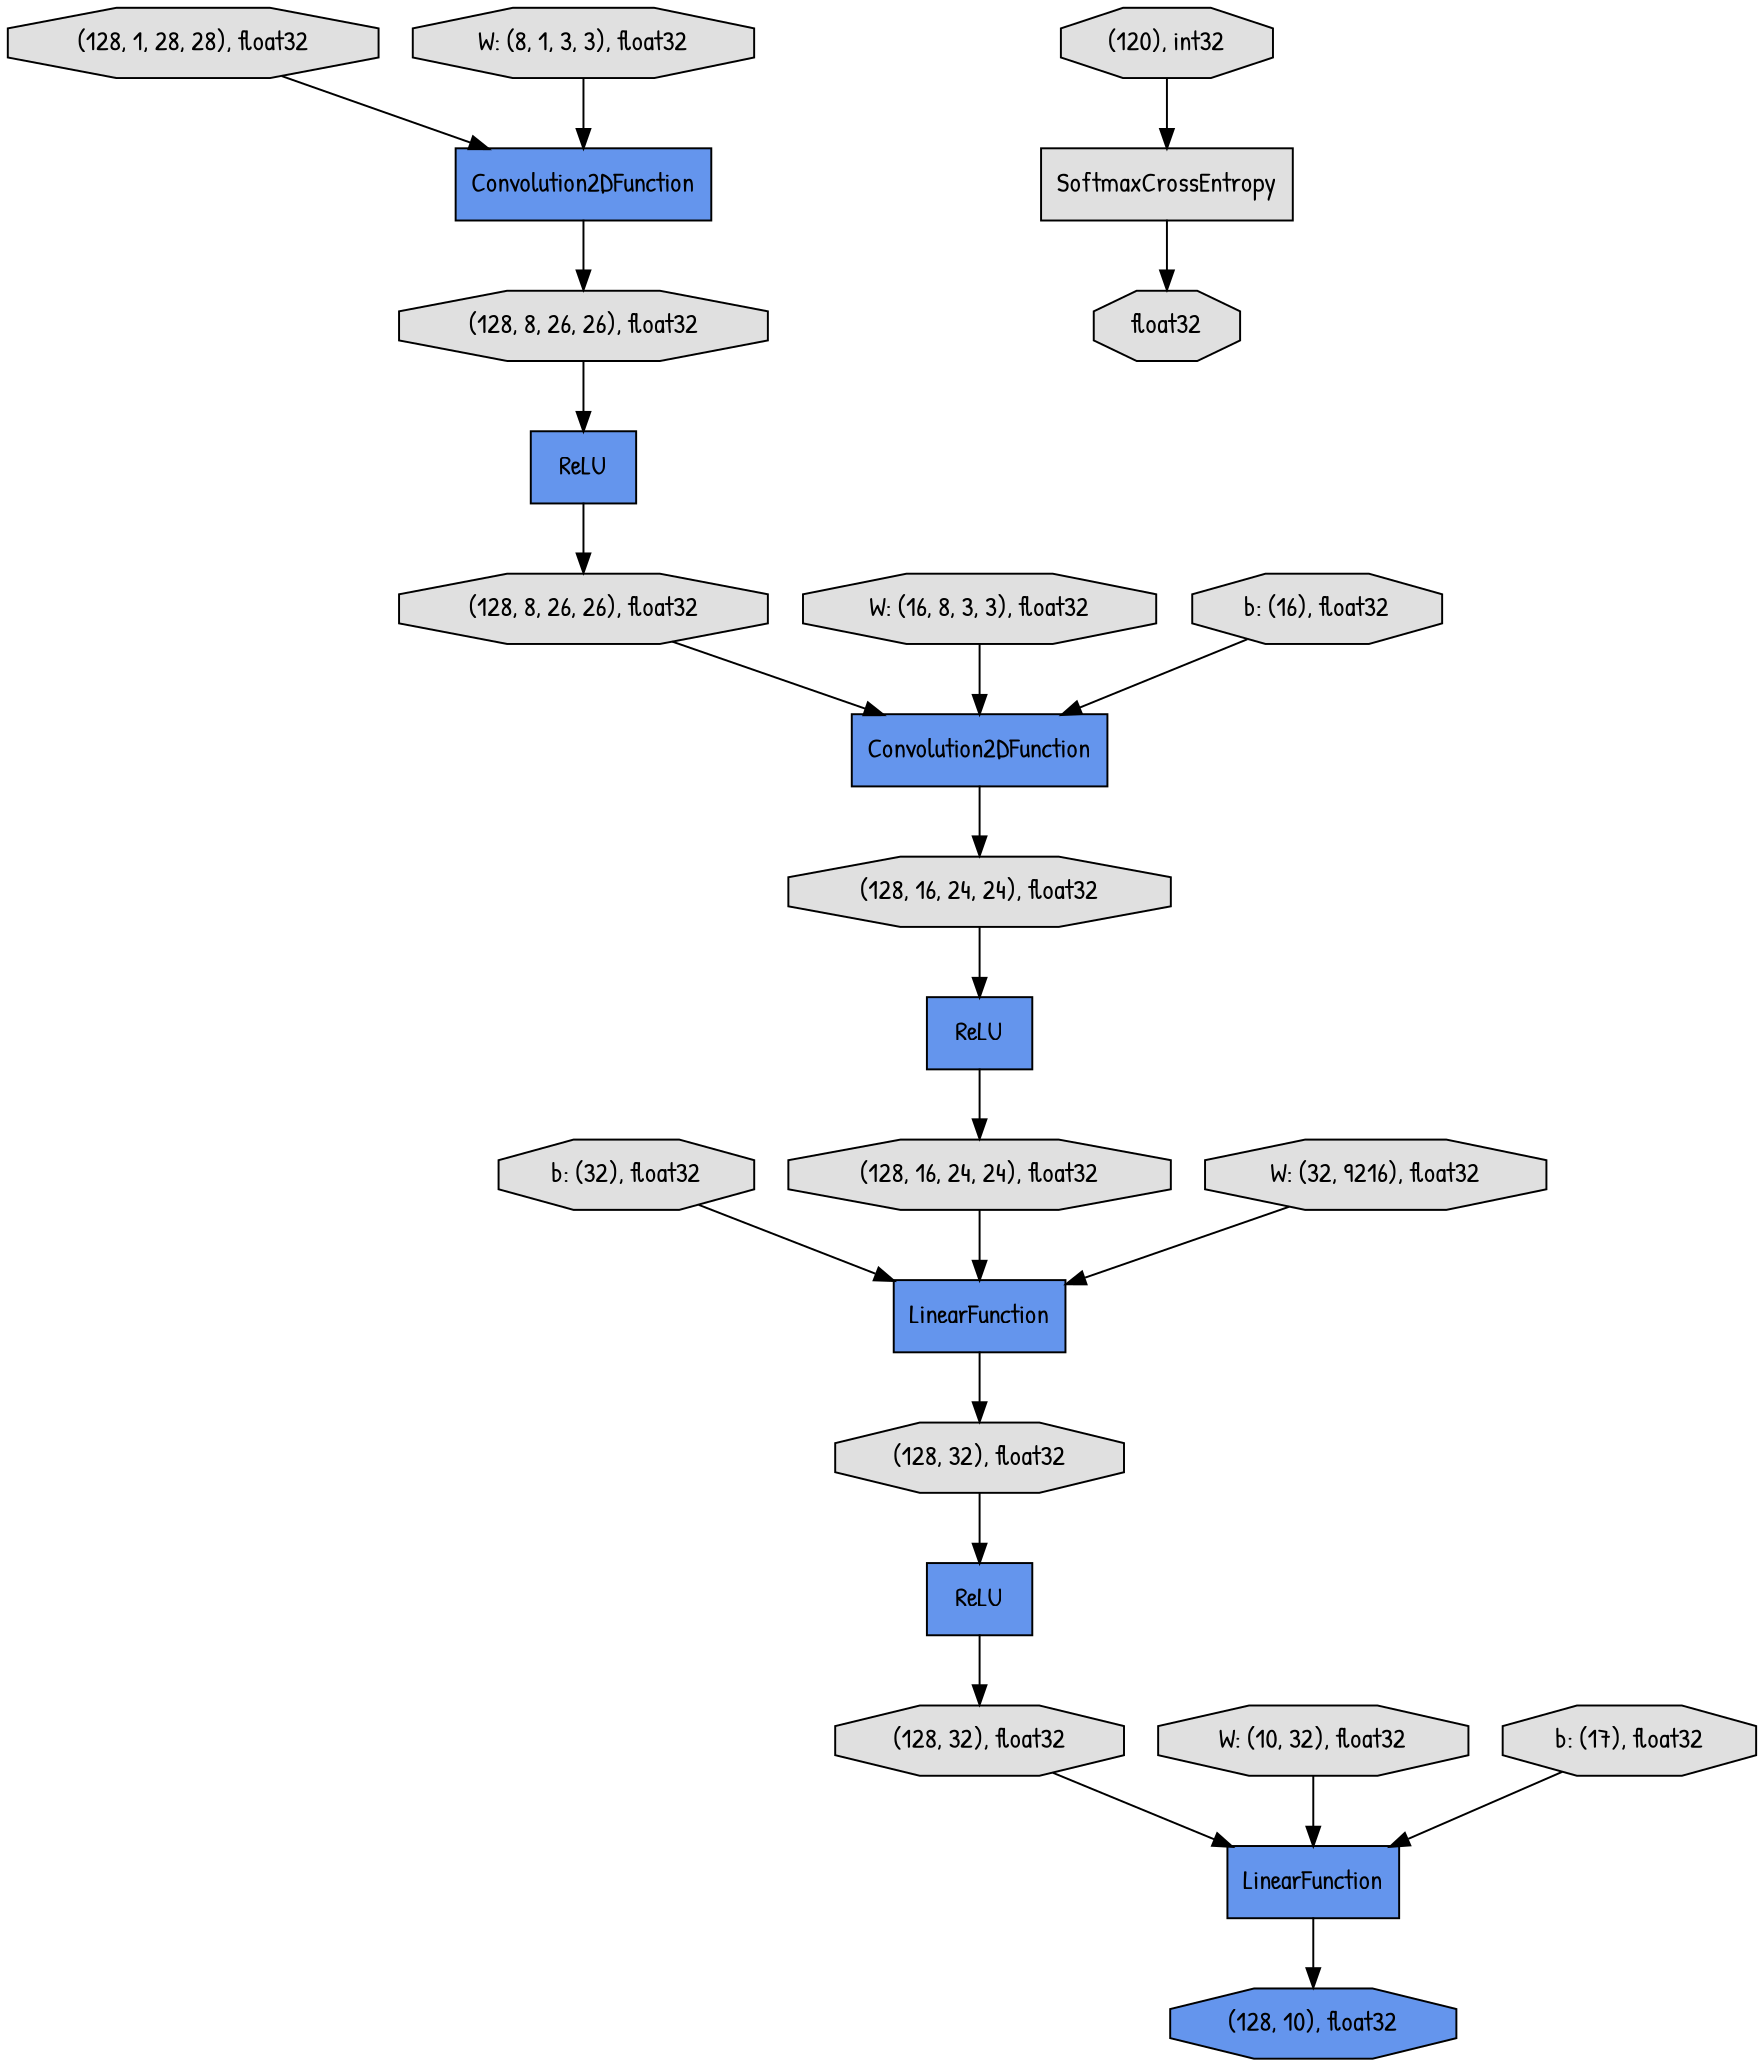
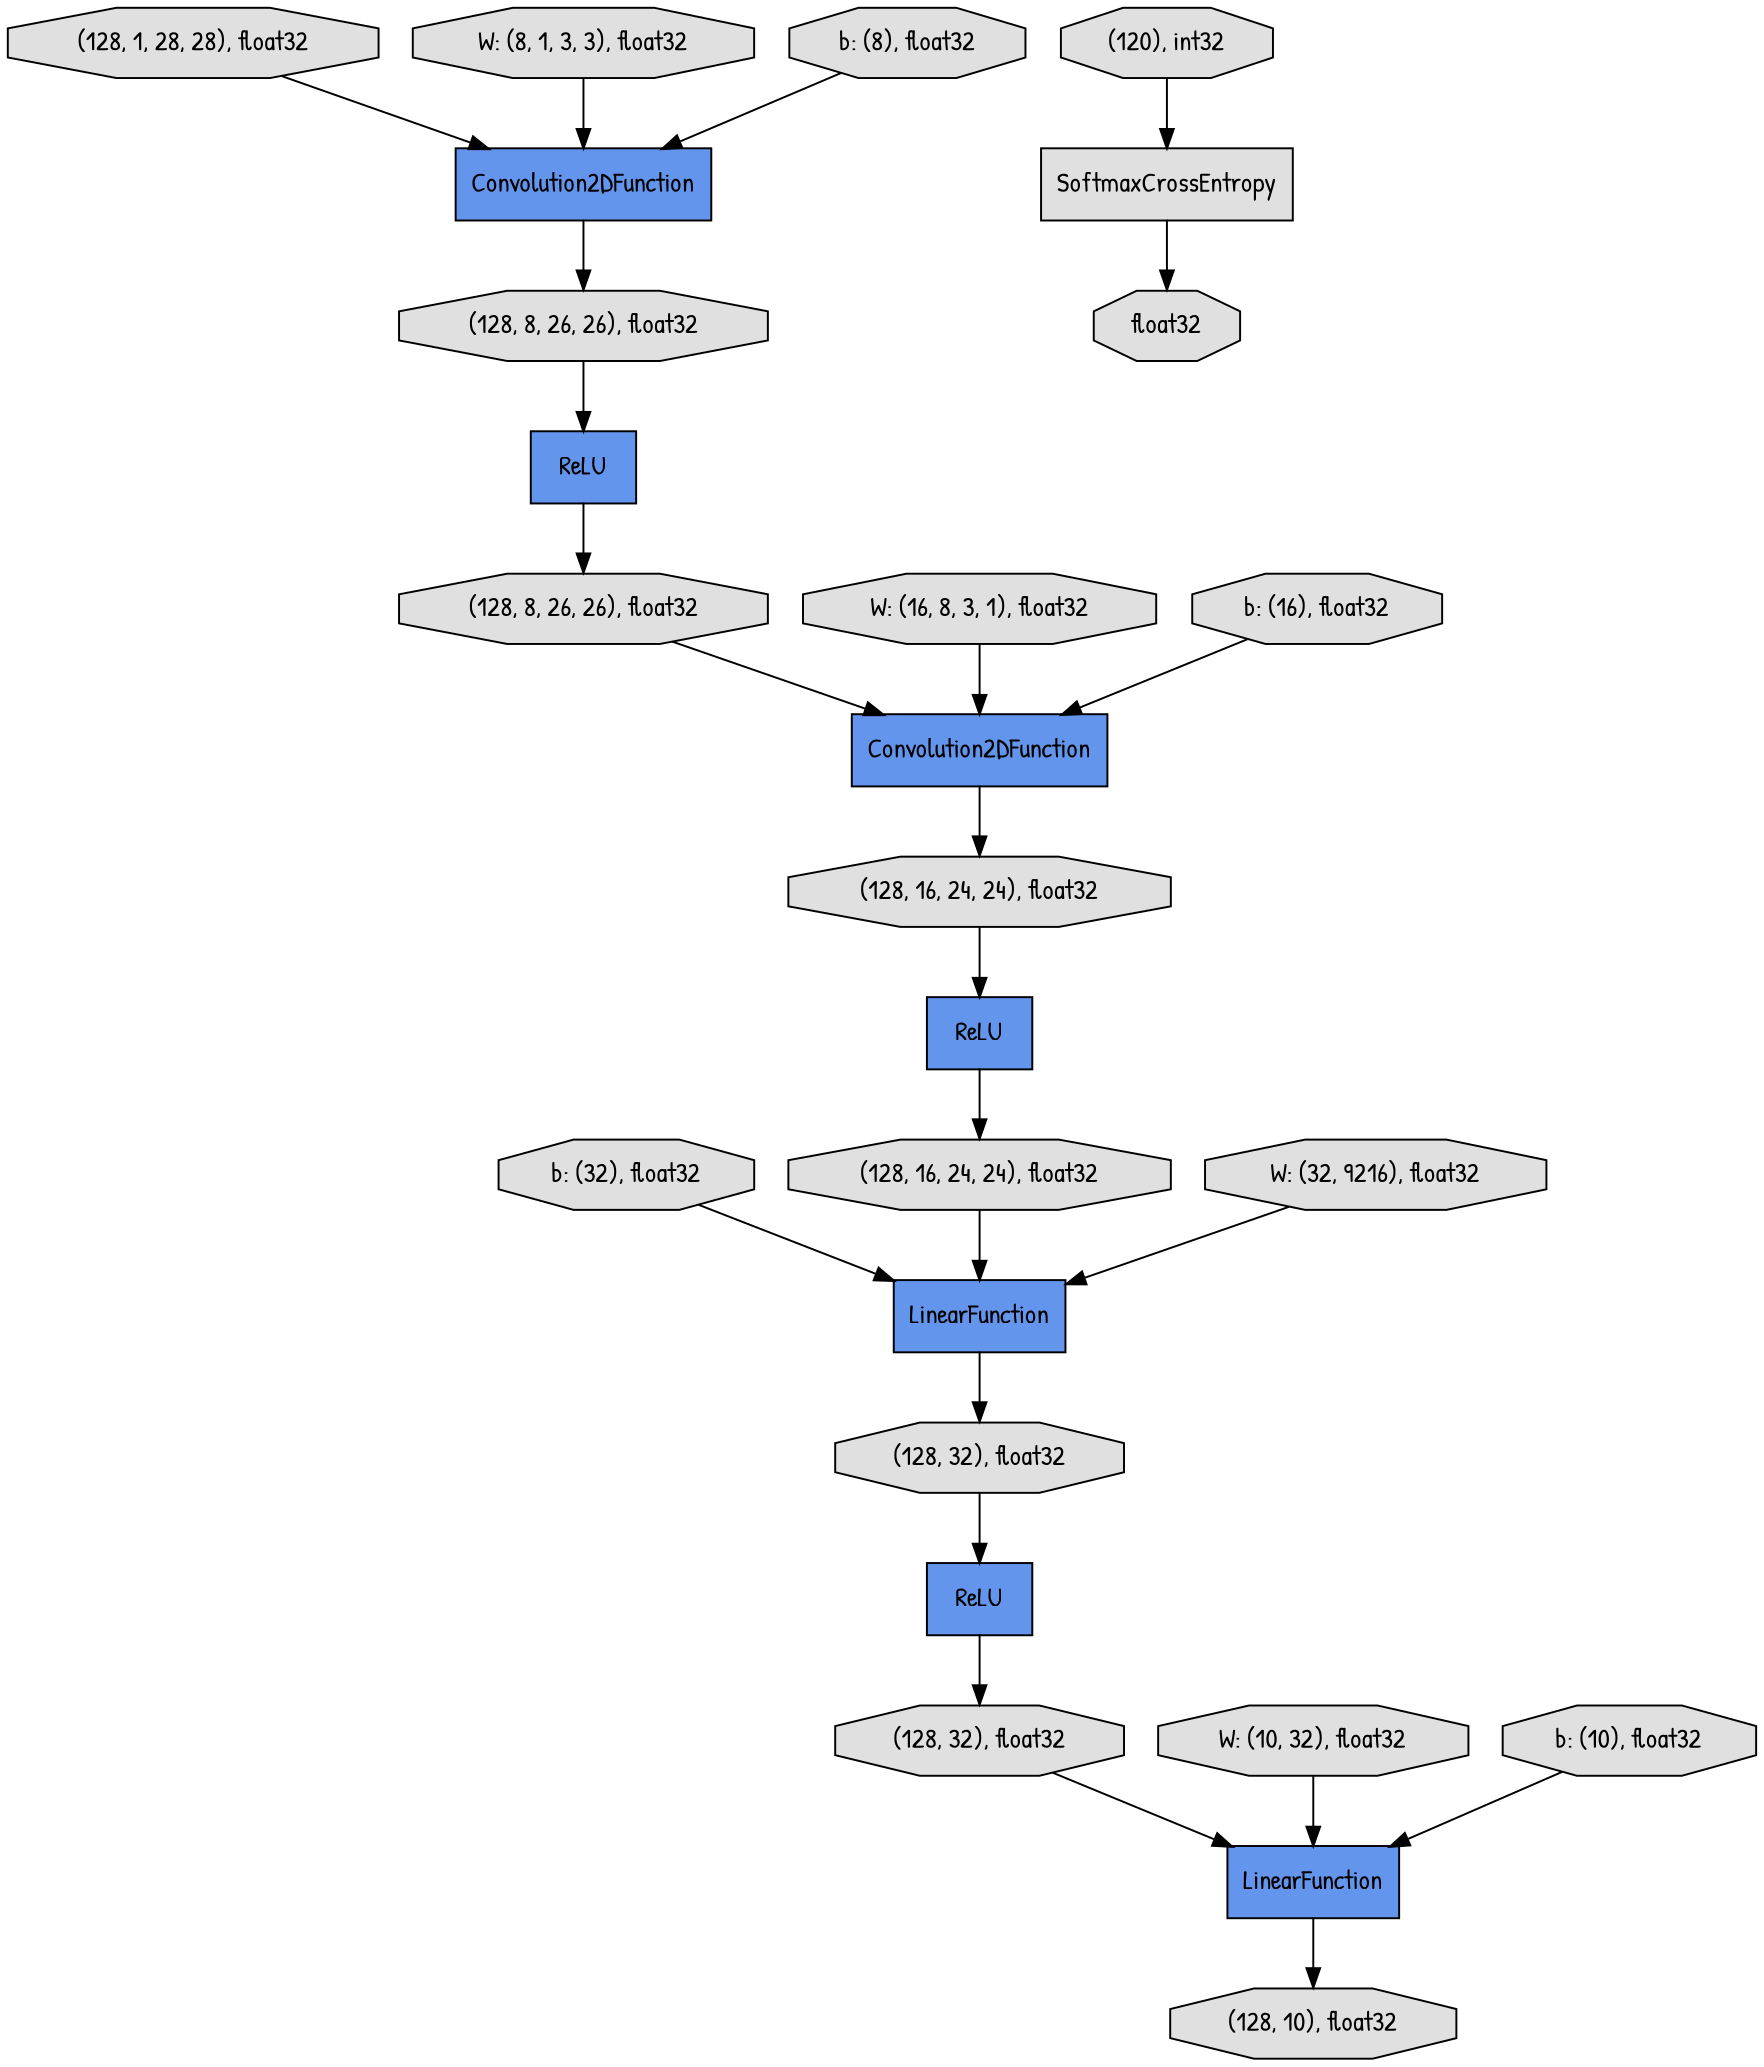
node "b: (8), float32": added
node "W: (16, 8, 3, 3), float32": label "W: (16, 8, 3, 3), float32" -> "W: (16, 8, 3, 1), float32"
node "b: (17), float32": label "b: (17), float32" -> "b: (10), float32"
node "(128, 10), float32": fillcolor #6495ed -> #e0e0e0
